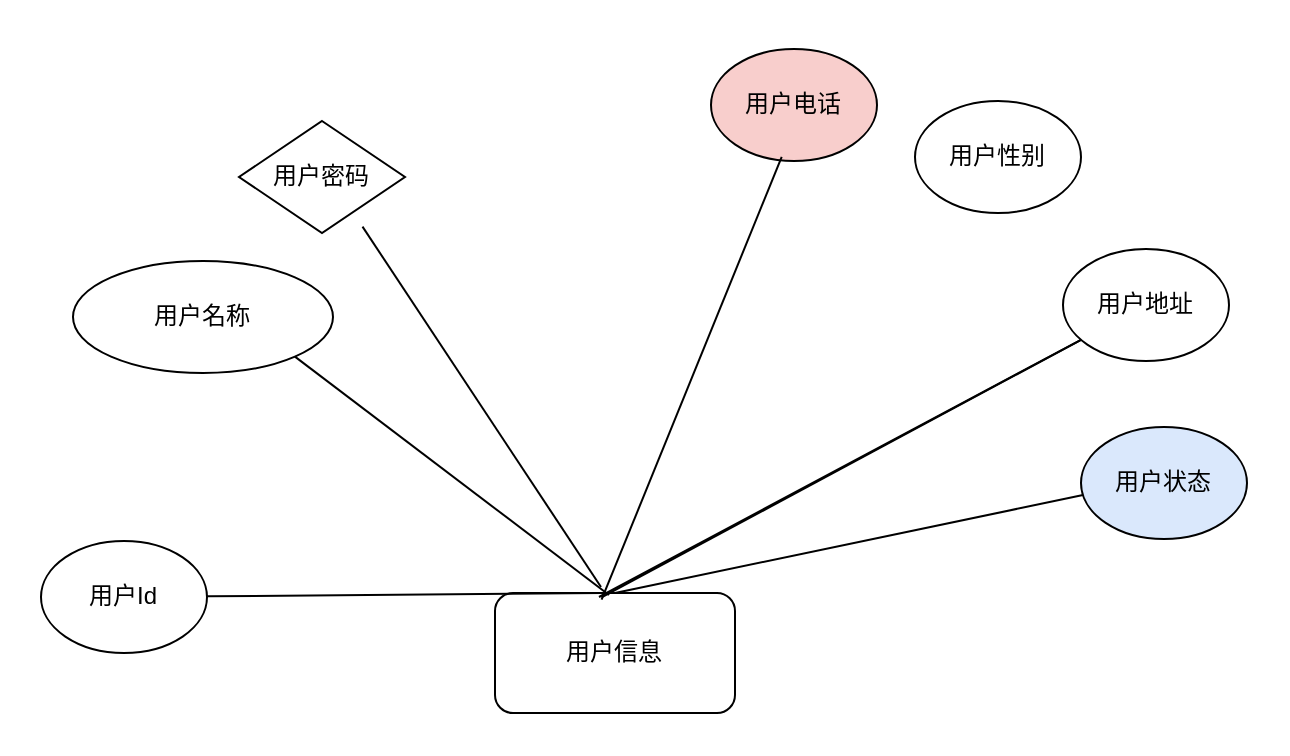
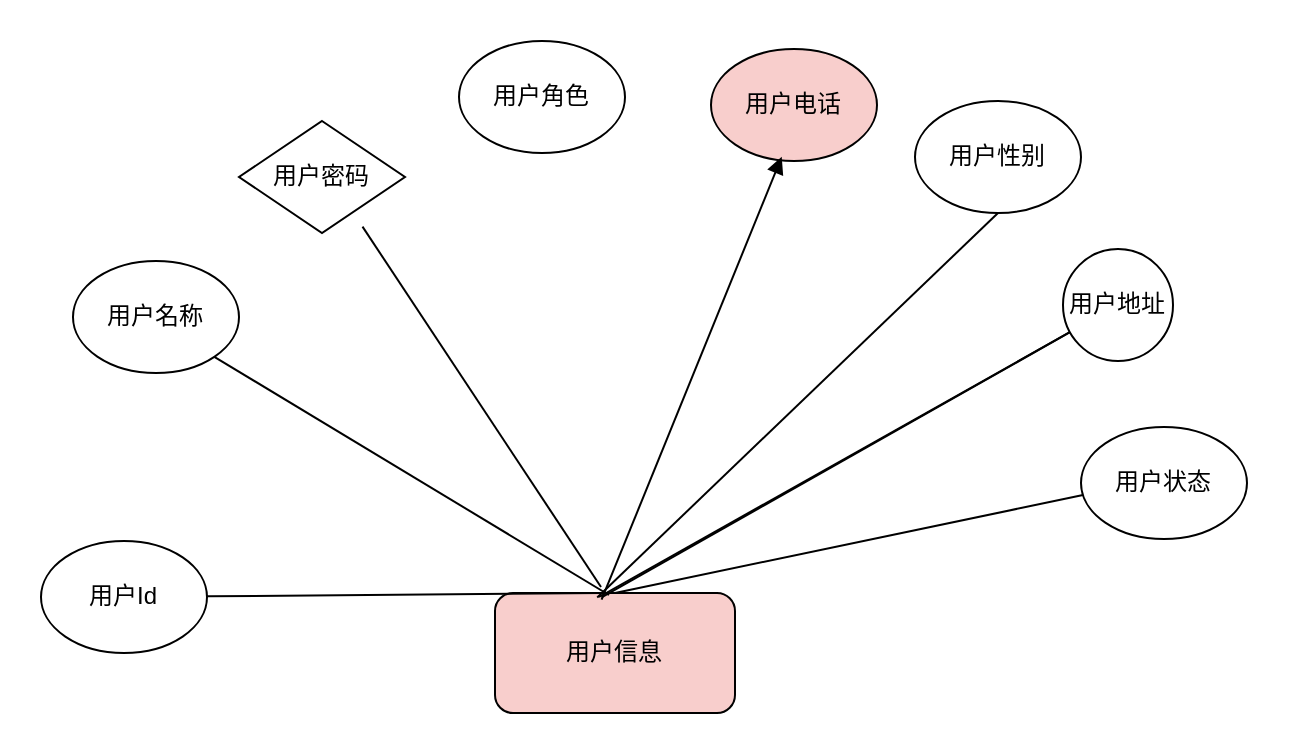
node "用户角色": added
edge "用户电话" -- "用户信息": arrowhead none -> block
node "用户地址": size 166x112 -> 110x112
node "用户名称": size 260x112 -> 166x112
edge "用户性别" -- "用户信息": added
node "用户状态": fillcolor #dae8fc -> #ffffff
node "用户信息": fillcolor #ffffff -> #f8cecc
